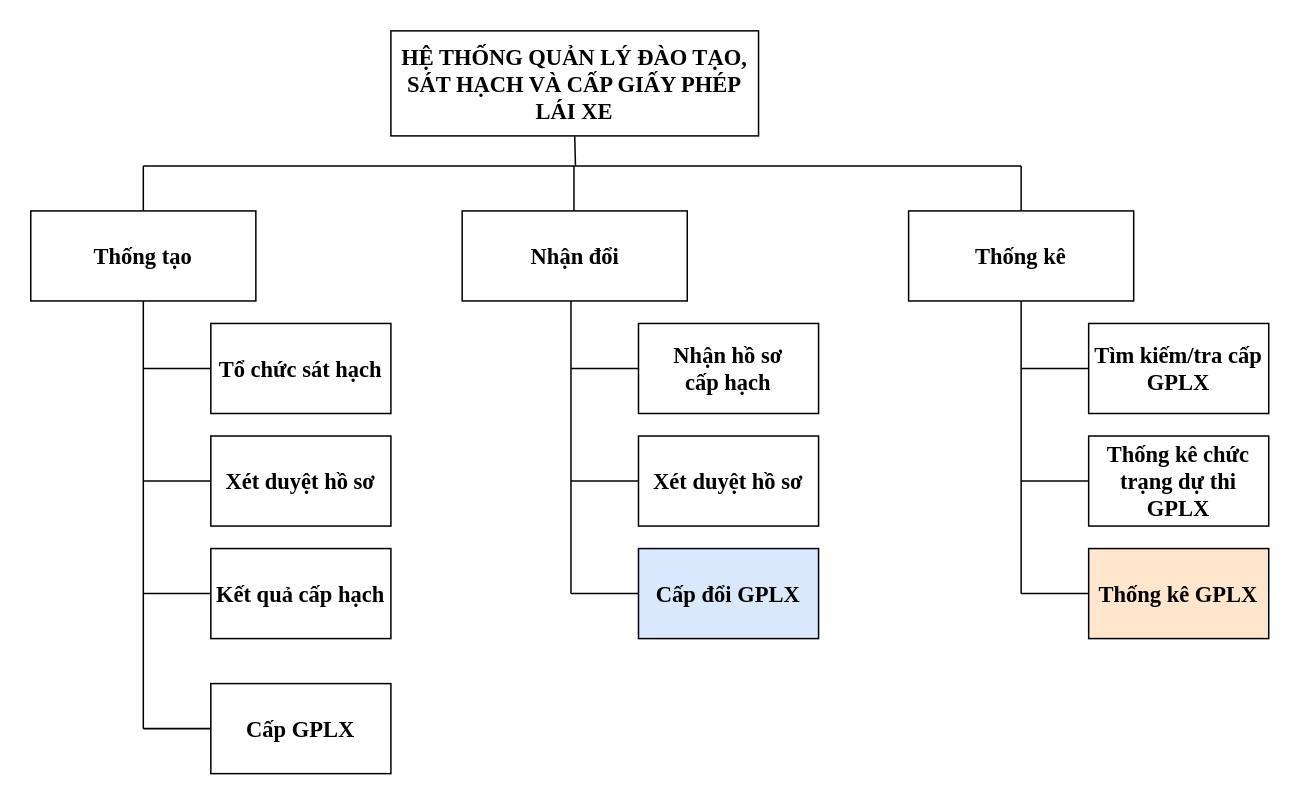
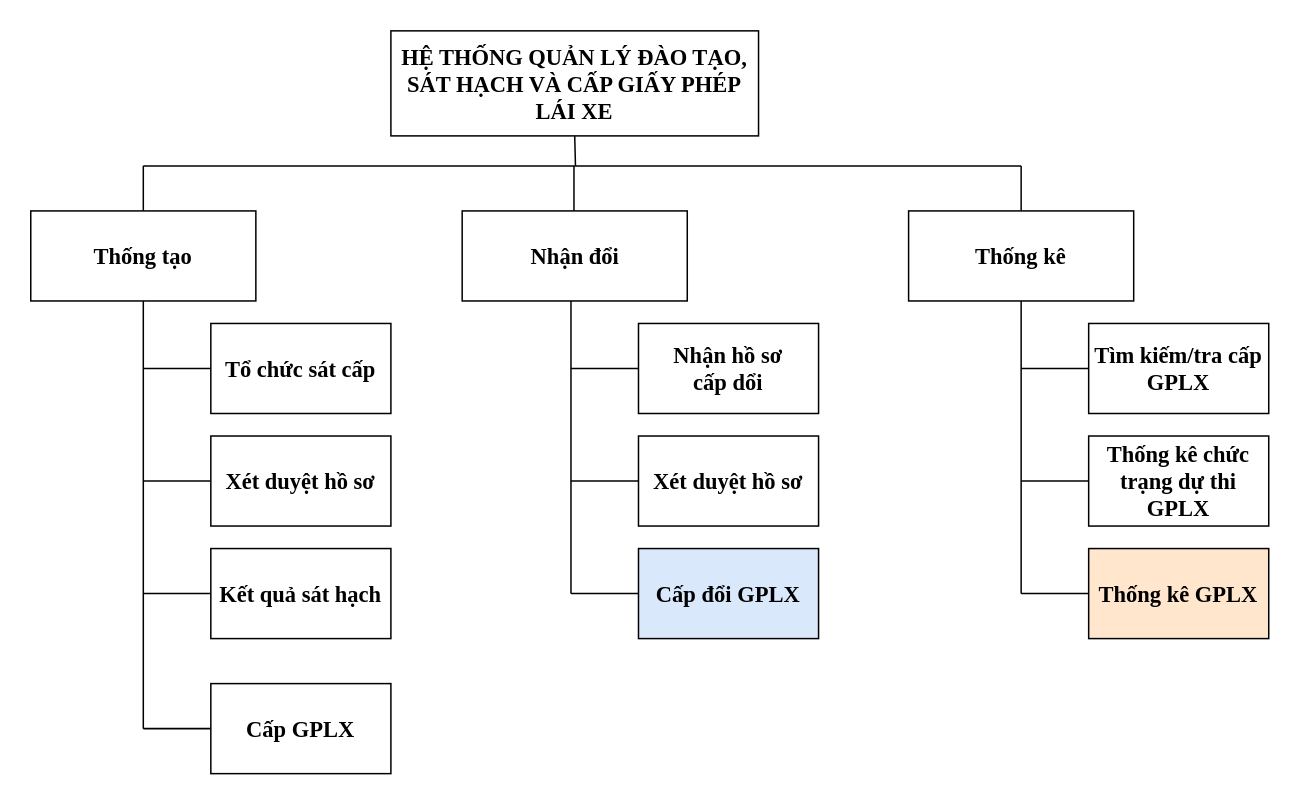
node "Tổ chức sát hạch": label "Tổ chức sát hạch" -> "Tổ chức sát cấp"
node "Nhận hồ sơ cấp hạch": label "Nhận hồ sơ cấp hạch" -> "Nhận hồ sơ cấp dổi"
node "Kết quả cấp hạch": label "Kết quả cấp hạch" -> "Kết quả sát hạch"
